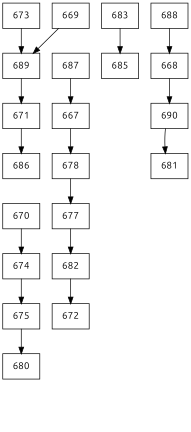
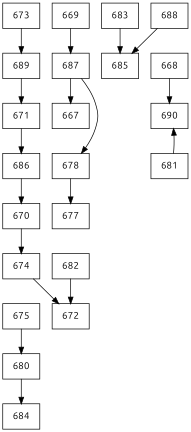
edge "688" -> "668": now "688" -> "685"
edge "669" -> "689": now "669" -> "687"
edge "667" -> "678": now "687" -> "678"
edge "690" -> "681": reversed
edge "686" -> "670": added
edge "677" -> "682": removed
edge "674" -> "675": now "674" -> "672"
node "684": added
